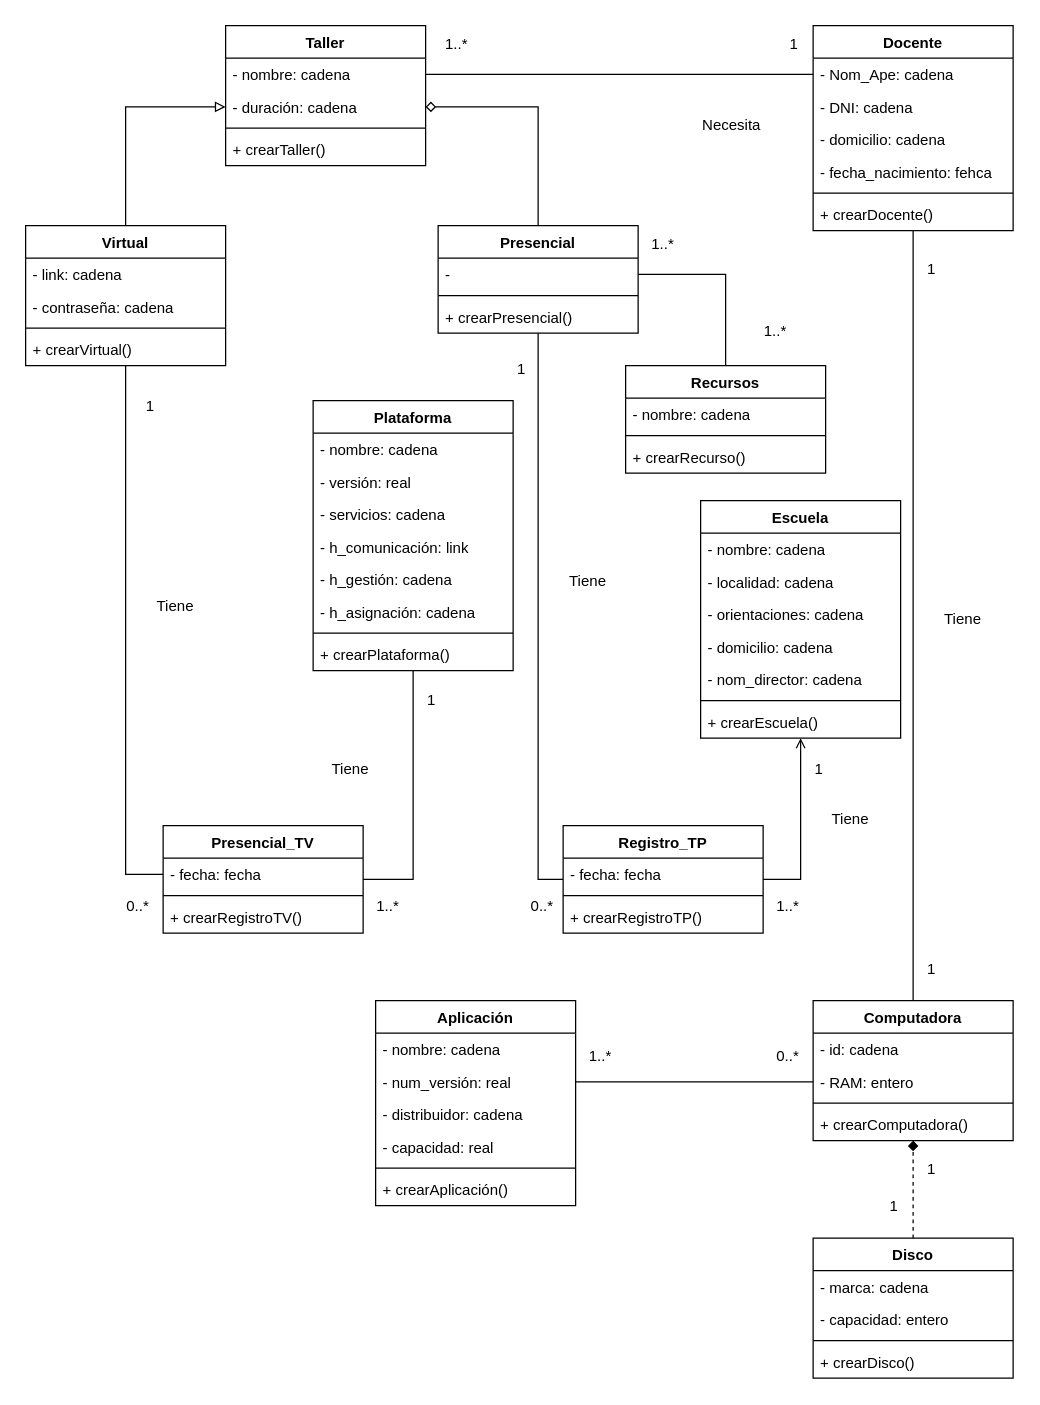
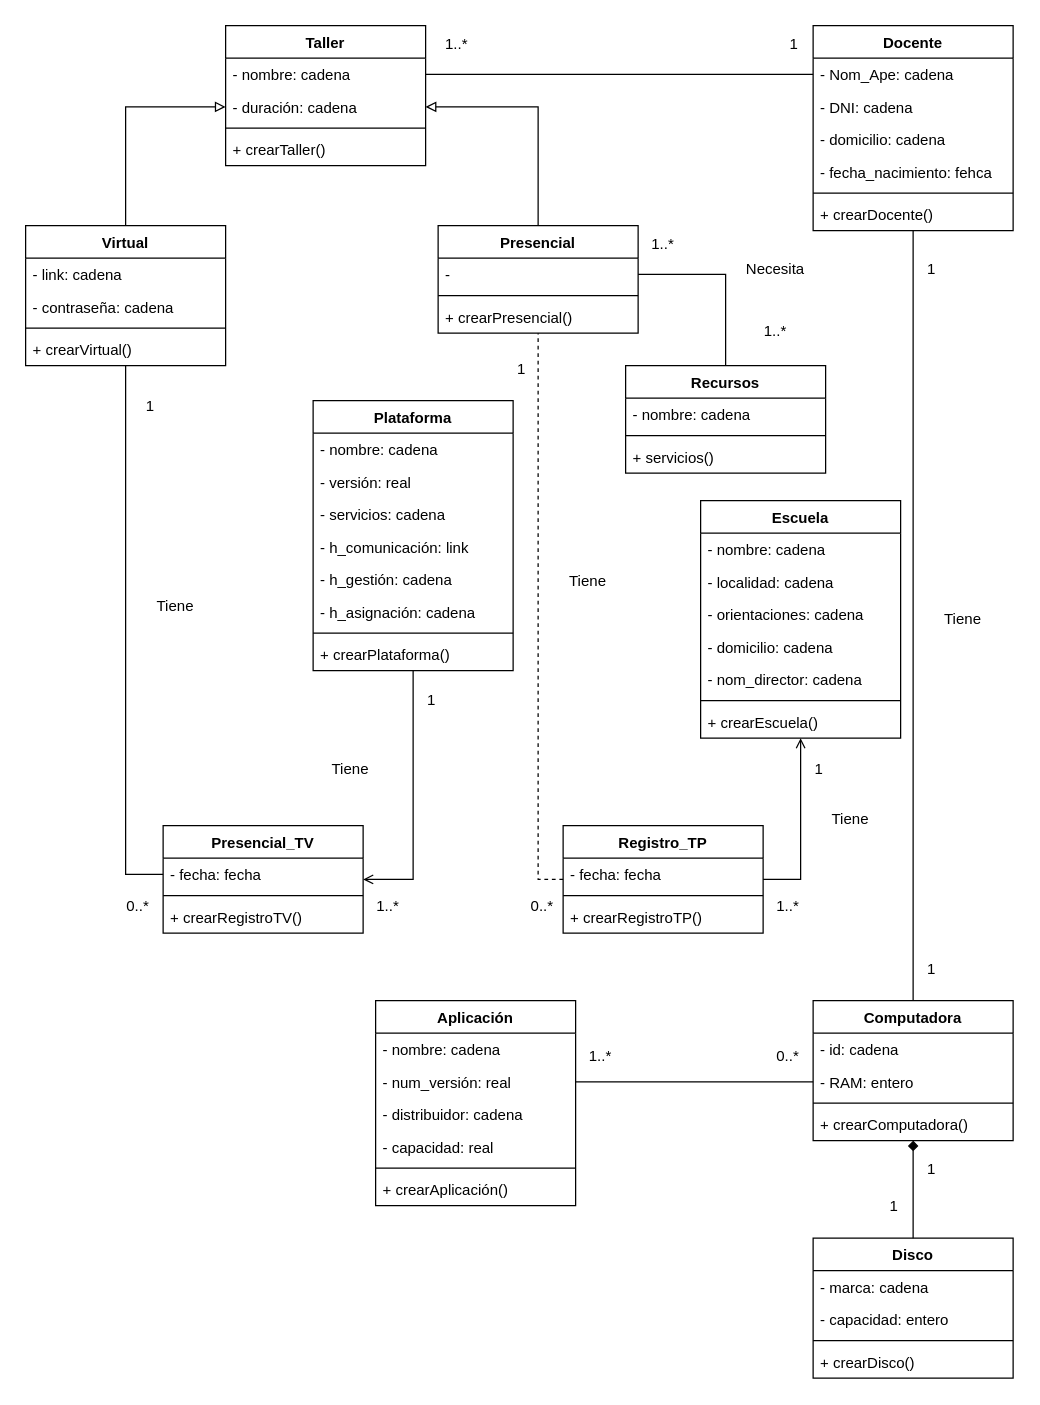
edge "Presencial" -> "- duración: cadena": arrowhead diamond -> block
node "Necesita": moved (732, 126) -> (776, 269)
node "+ crearRecurso()": label "+ crearRecurso()" -> "+ servicios()"
edge "+ crearPresencial()" -- "Registro_TP": style solid -> dashed
edge "+ crearPlataforma()" -- "Presencial_TV": arrowhead none -> open
edge "Disco" -> "+ crearComputadora()": style dashed -> solid
